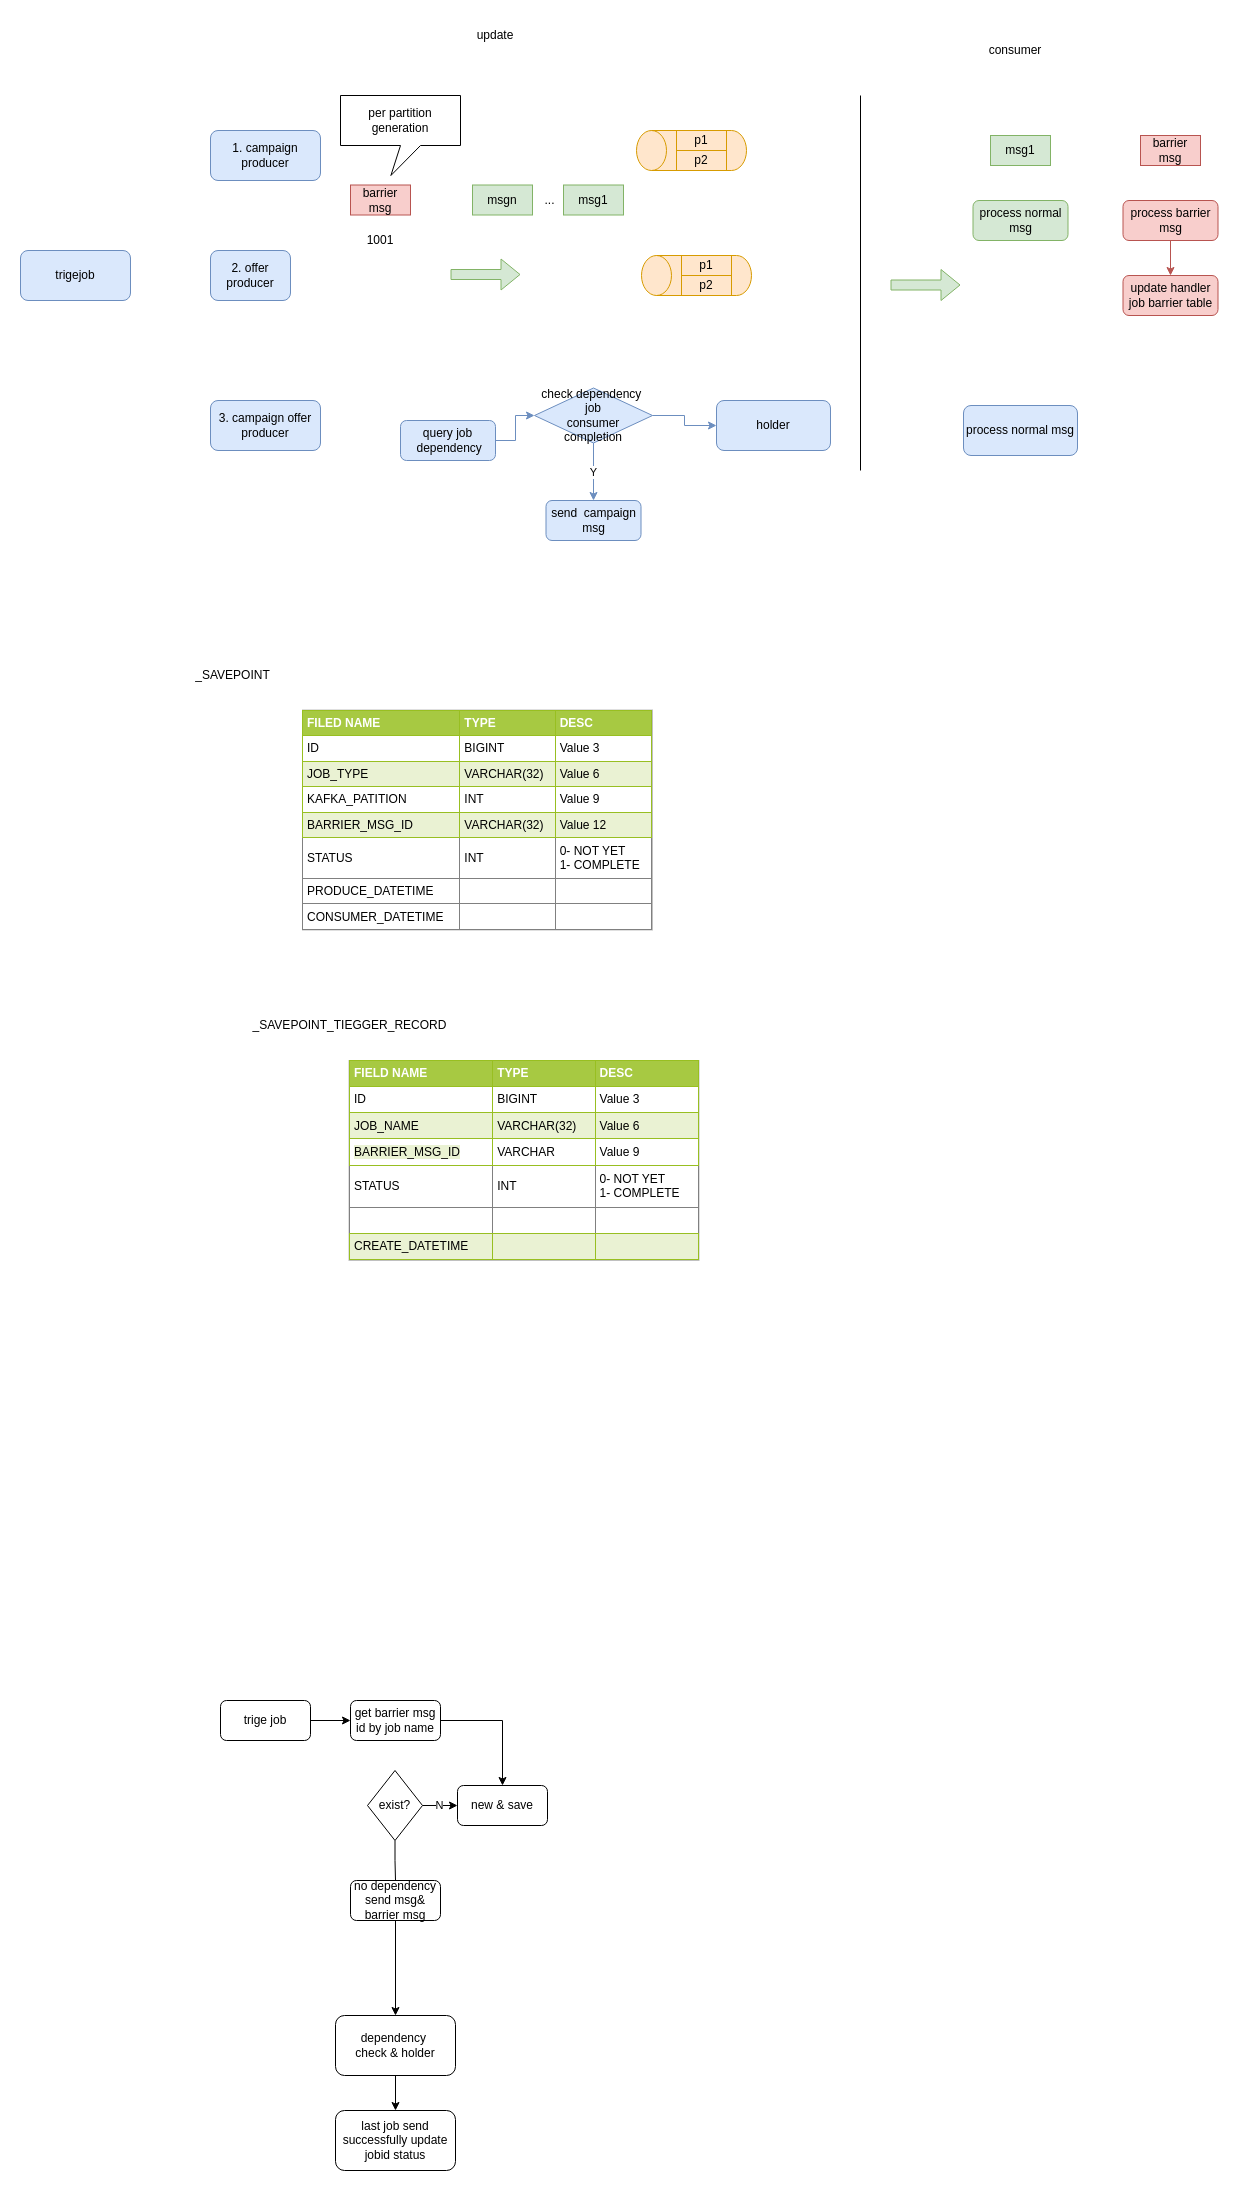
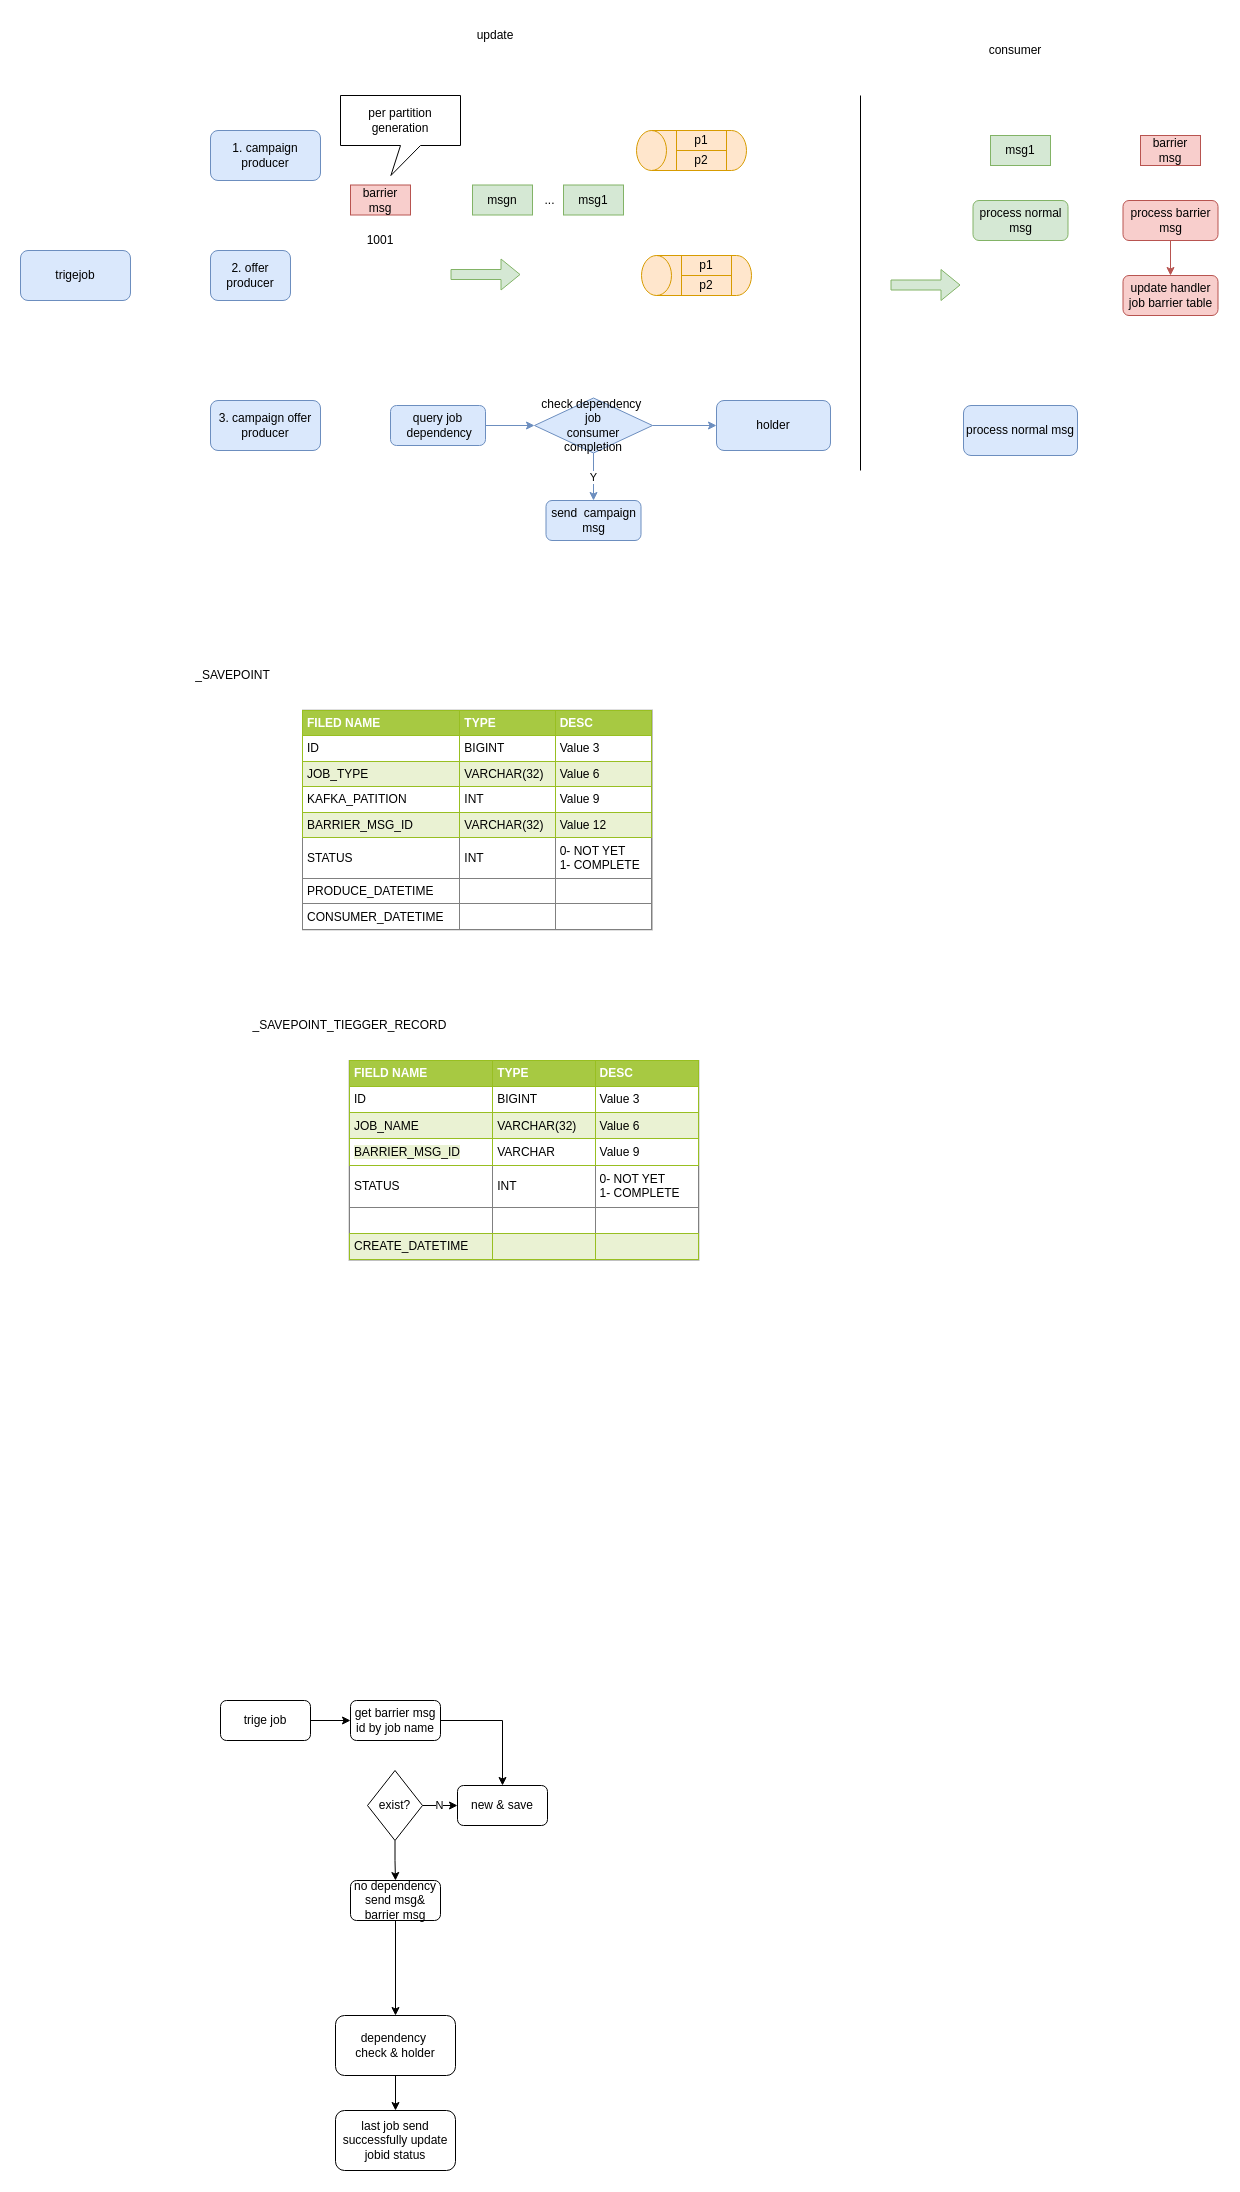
node "check dependency job consumer completion": moved (594, 416) -> (594, 426)
node "query job dependency": moved (448, 441) -> (438, 426)
edge "exist?" -- "no dependency send msg& barrier msg": arrowhead none -> classic
